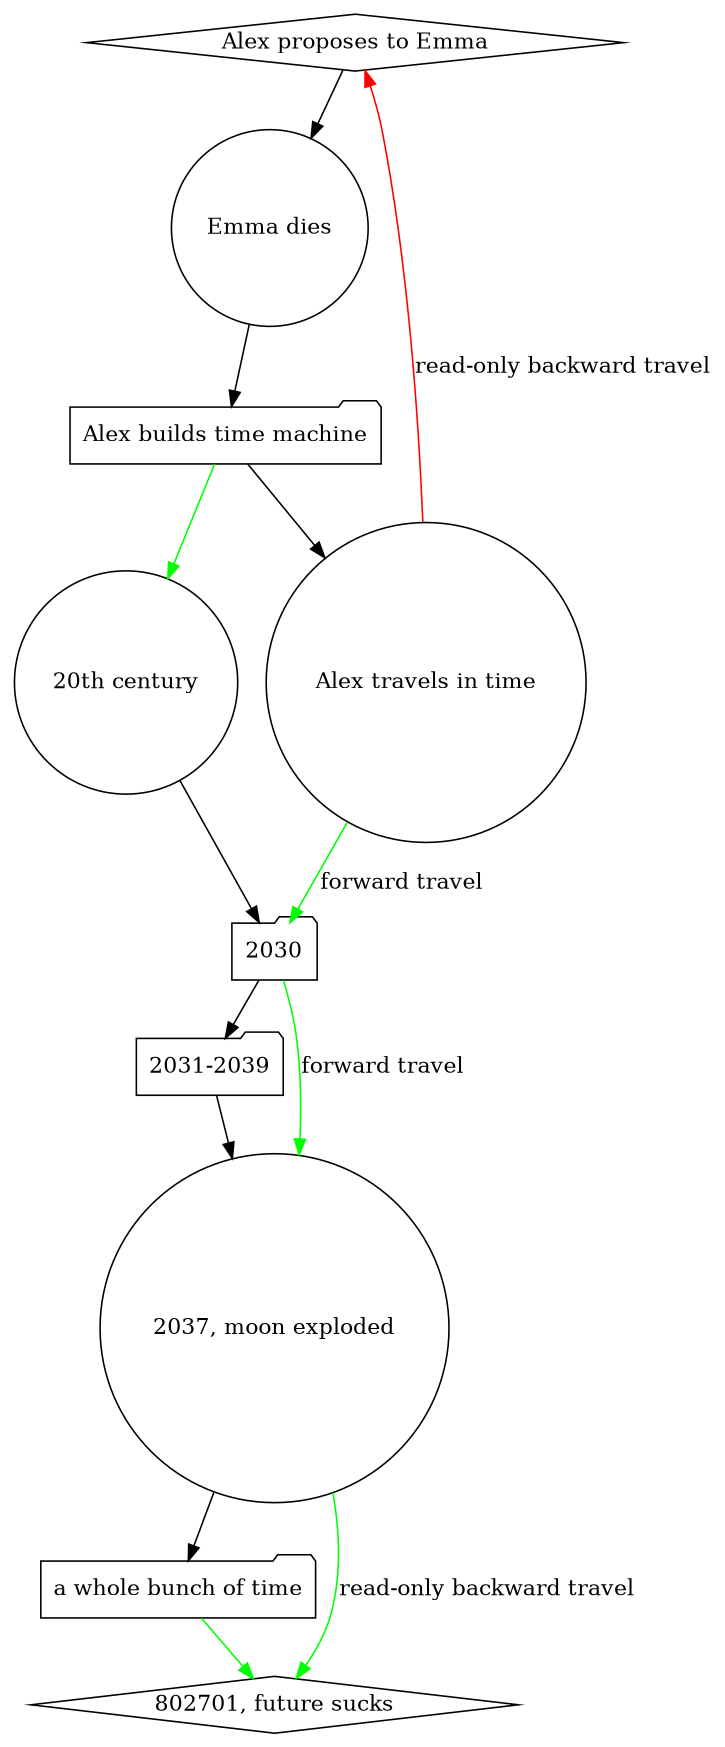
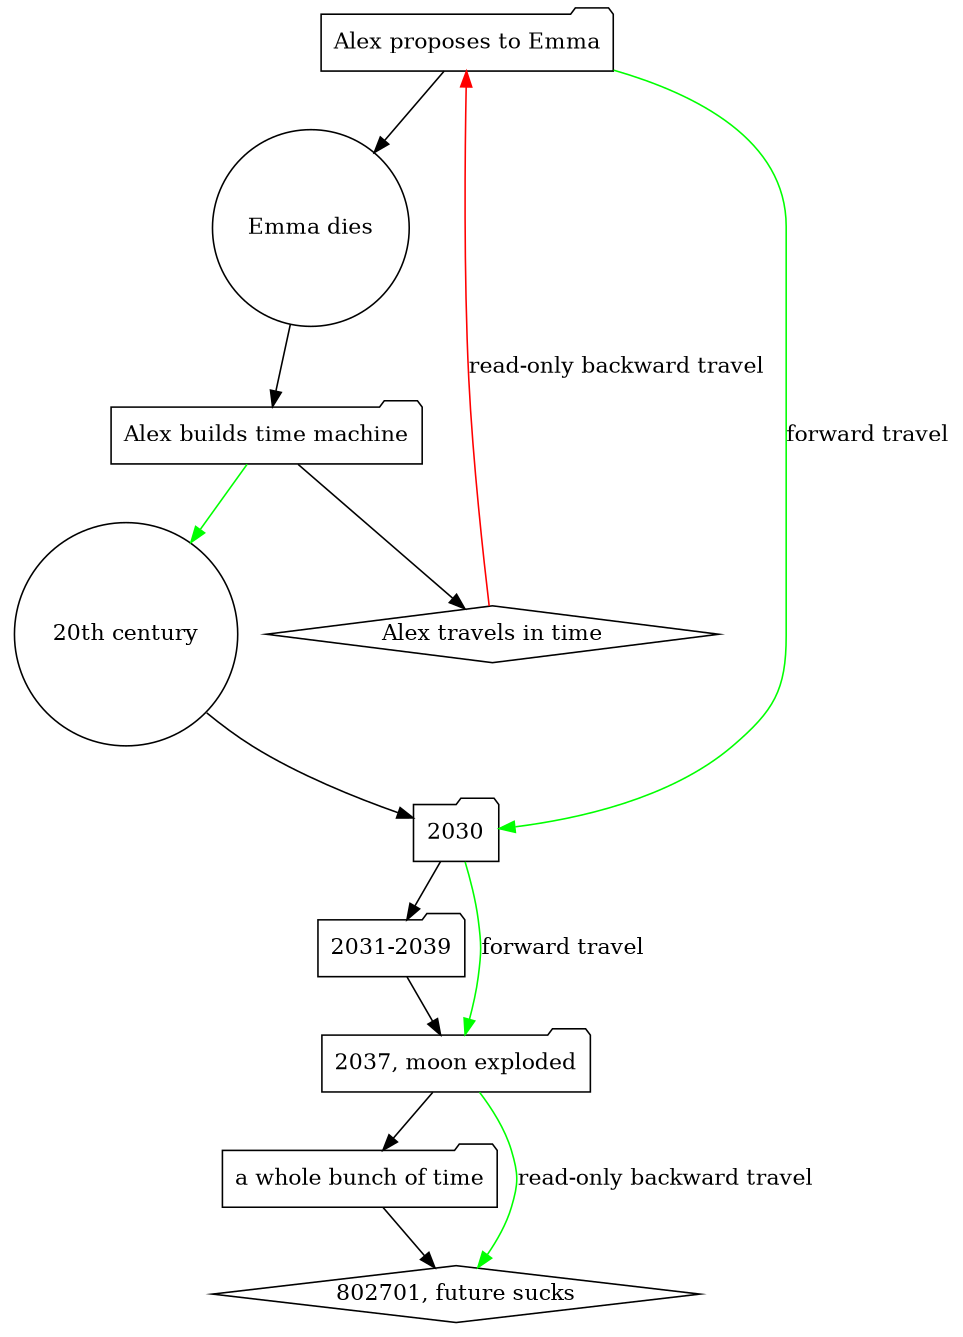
node "Alex proposes to Emma": shape diamond -> folder
node "Alex travels in time": shape circle -> diamond
edge "Alex travels in time" -> "2030": now "Alex proposes to Emma" -> "2030"
node "2037, moon exploded": shape circle -> folder
edge "a whole bunch of time" -> "802701, future sucks": color green -> black
